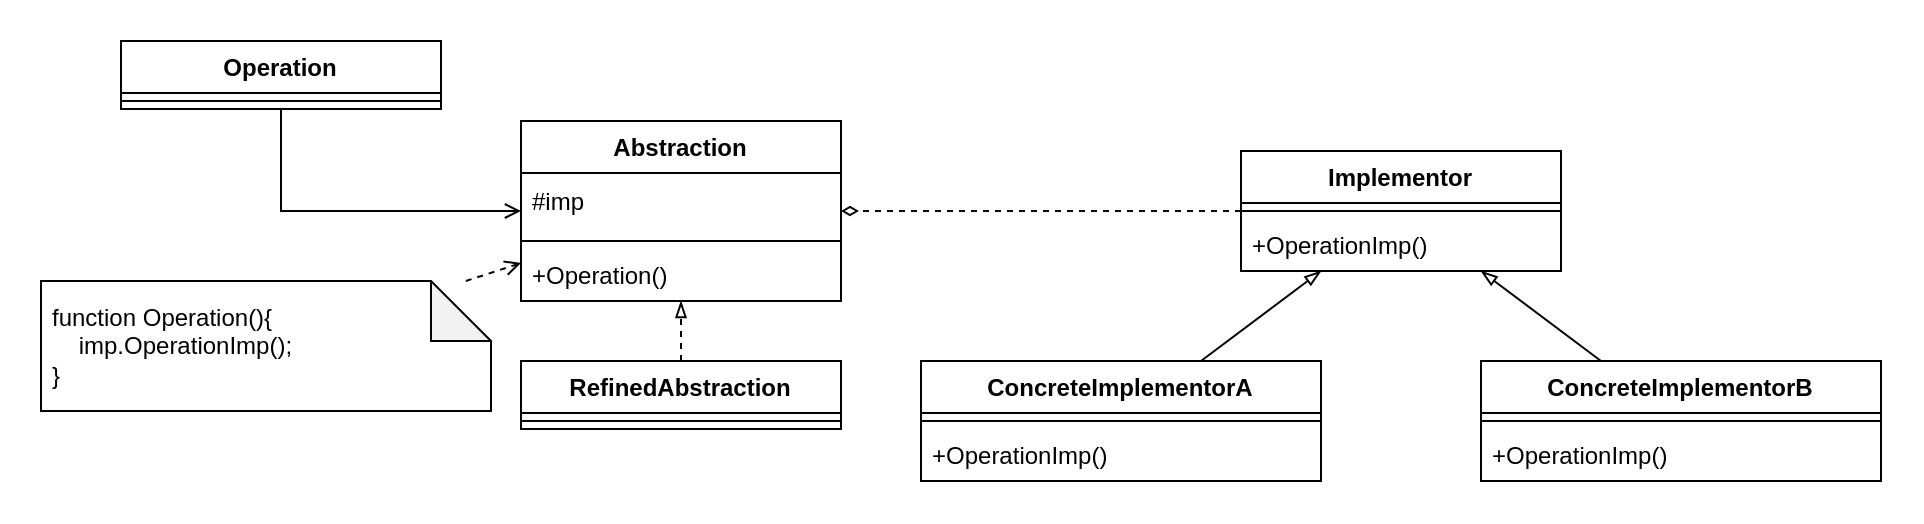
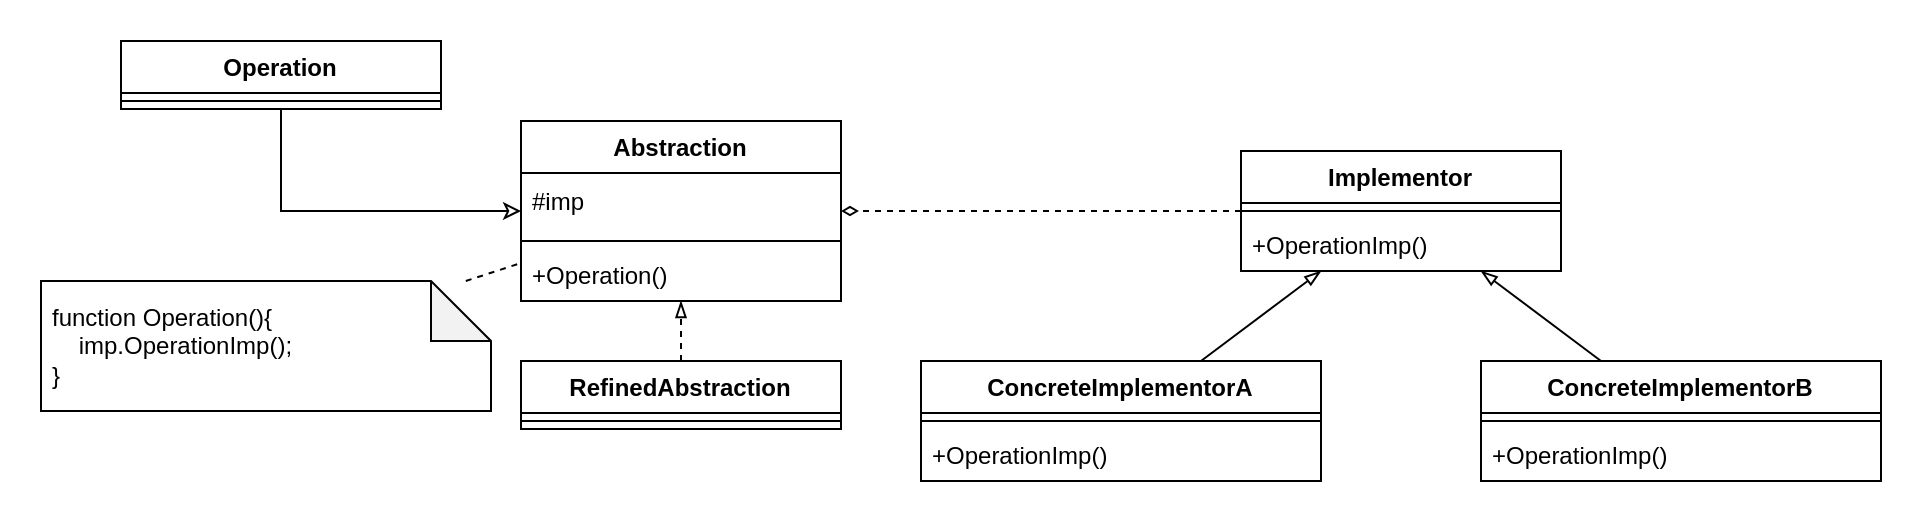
edge "Operation" -> "Abstraction": arrowhead open -> classic
edge "function Operation(){ imp.OperationImp(); }" -> "Abstraction": arrowhead open -> none
